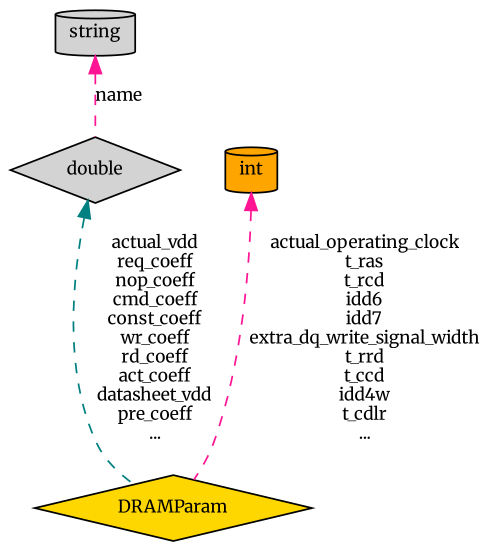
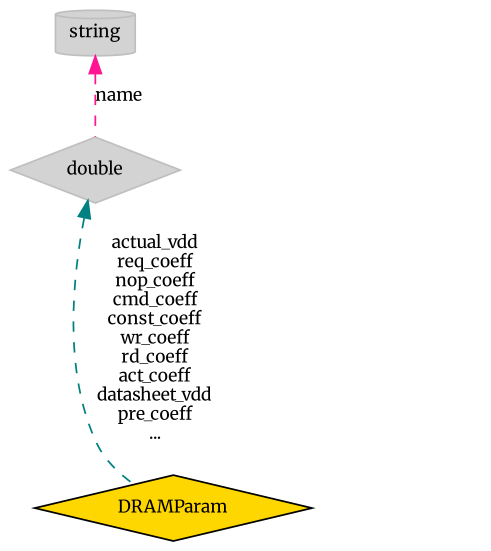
node "string": color black -> grey75
node "double": color black -> grey75
node "int": removed
